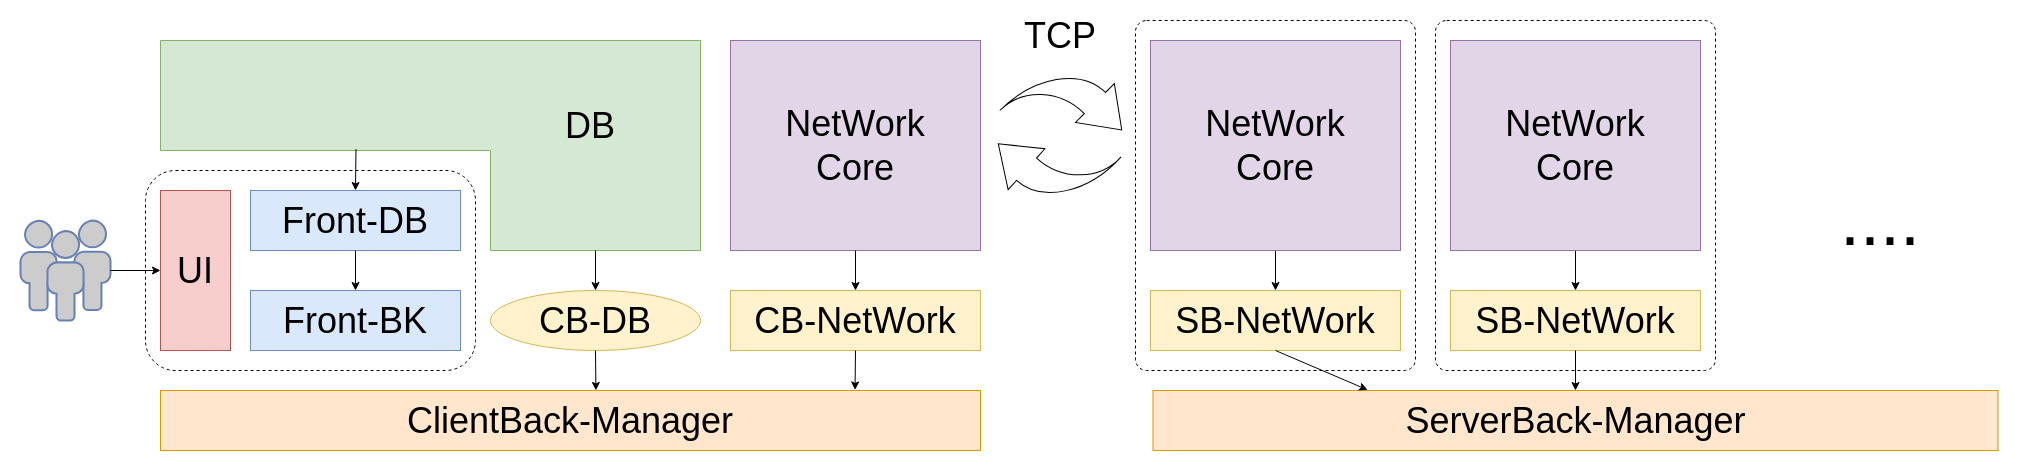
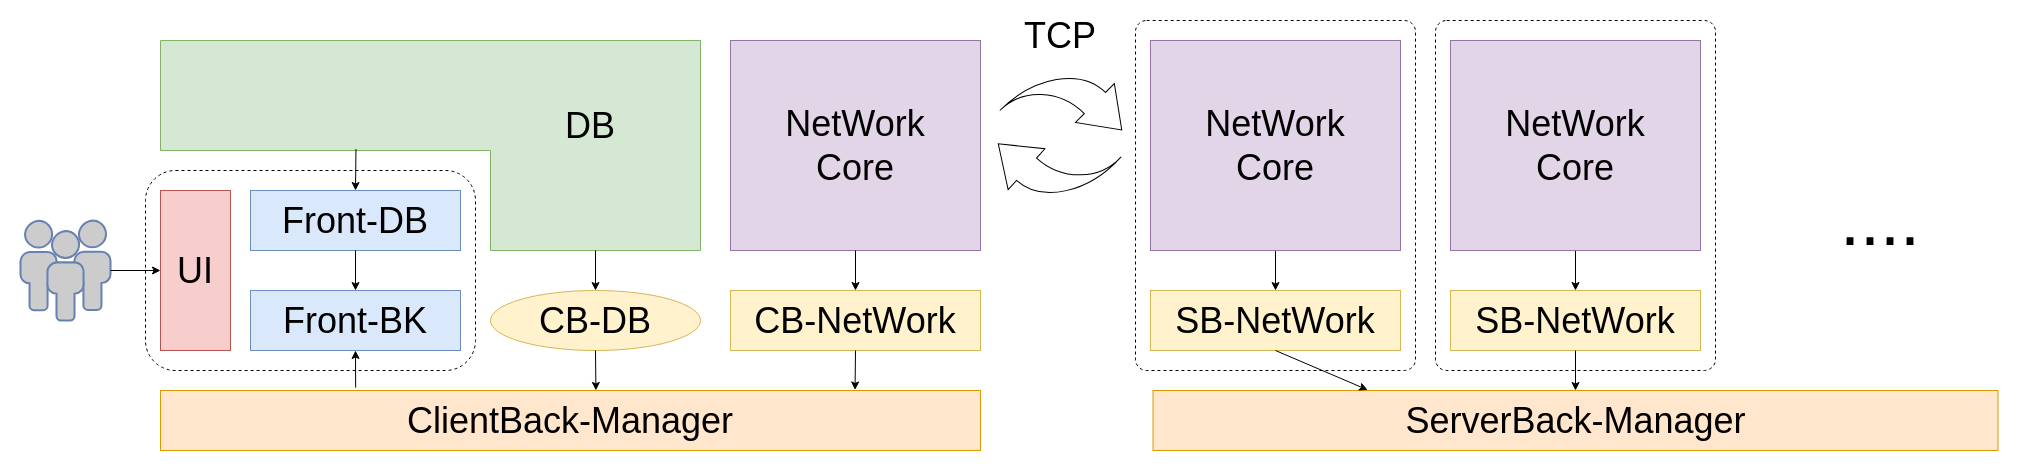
edge "ClientBack-Manager" -> "Front-BK": added
